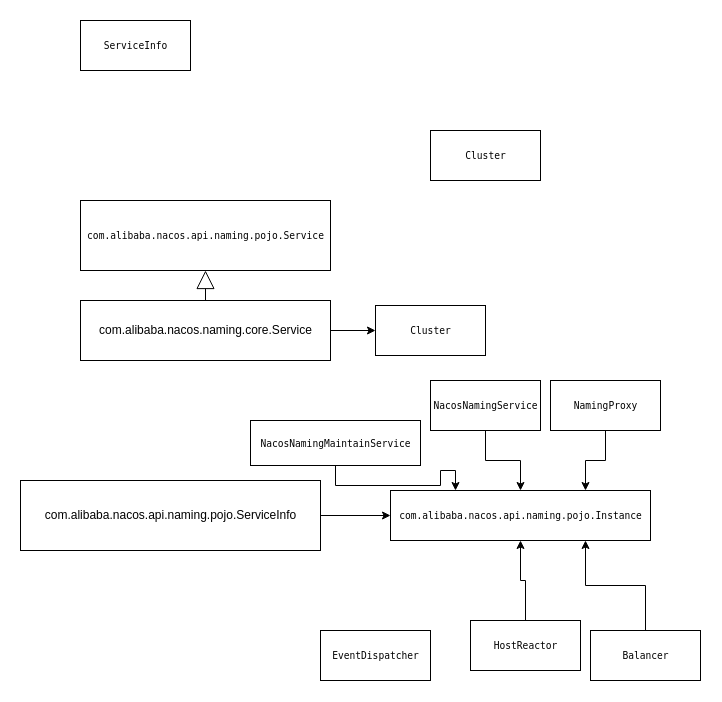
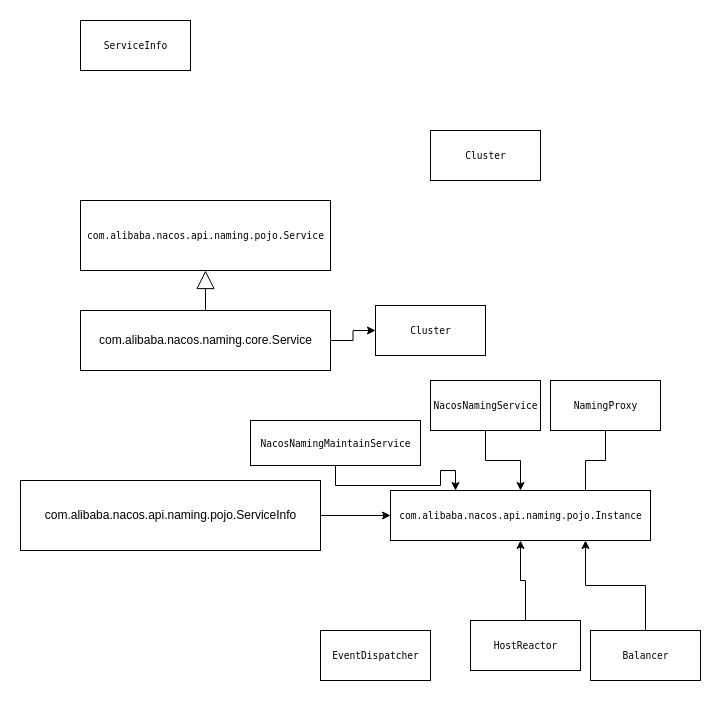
node "com.alibaba.nacos.naming.core.Service": moved (206, 331) -> (206, 341)
edge "NamingProxy" -> "com.alibaba.nacos.api.naming.pojo.Instance": arrowhead classic -> none
